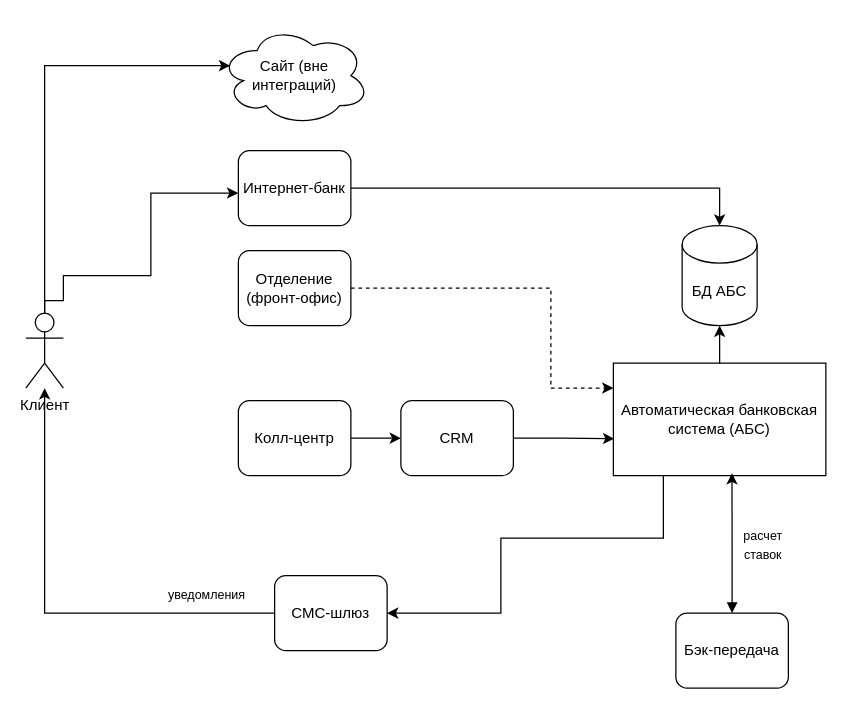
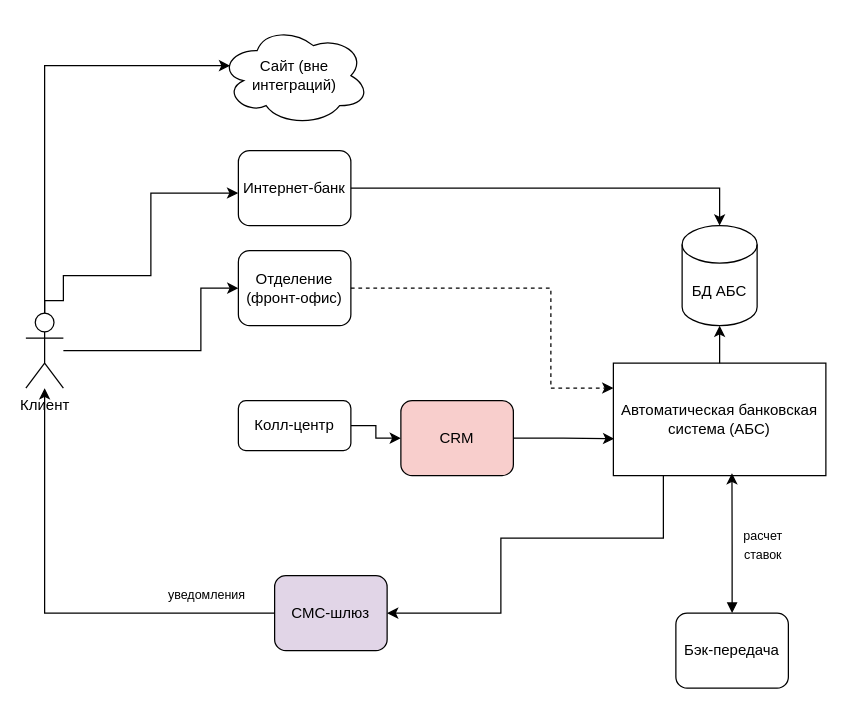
edge "Клиент" -> "Отделение (фронт-офис)": added
node "Колл-центр": size 113x75 -> 113x50
node "CRM": fillcolor #ffffff -> #f8cecc
node "СМС-шлюз": fillcolor #ffffff -> #e1d5e7
